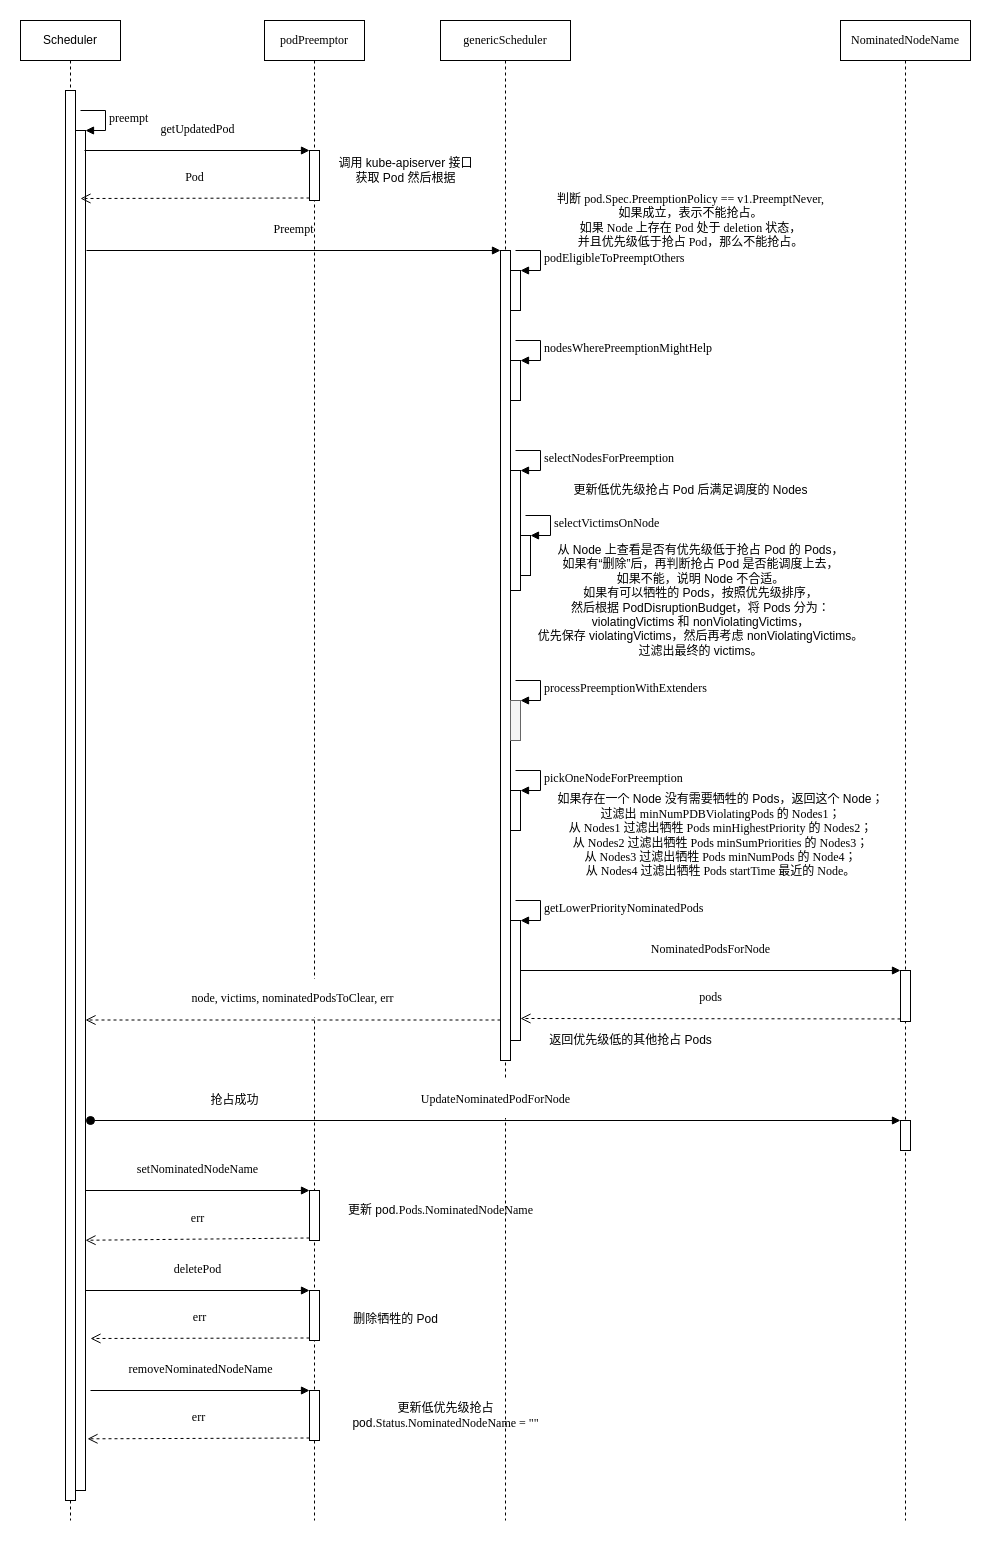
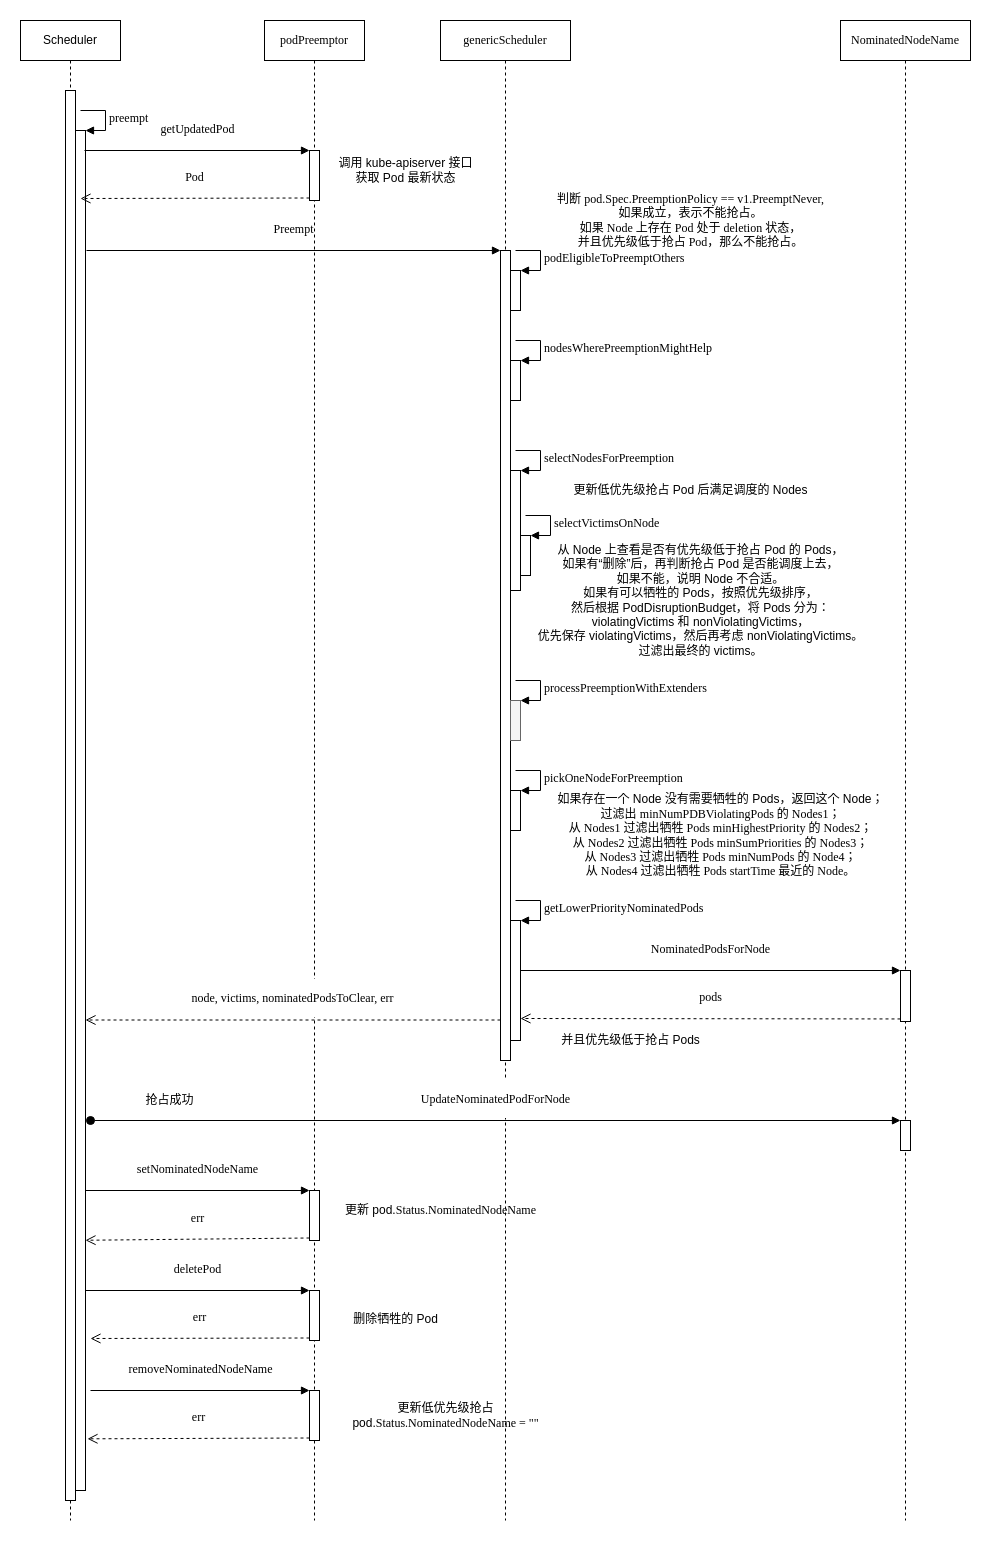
node "调用 kube-apiserver 接口 获取 Pod 然后根据": label "调用 kube-apiserver 接口 获取 Pod 然后根据" -> "调用 kube-apiserver 接口 获取 Pod 最新状态"
node "返回优先级低的其他抢占 Pods": label "返回优先级低的其他抢占 Pods" -> "并且优先级低于抢占 Pods"
node "抢占成功": moved (235, 1101) -> (170, 1101)
node "更新 pod.Pods.NominatedNodeName": label "更新 pod.Pods.NominatedNodeName" -> "更新 pod.Status.NominatedNodeName"
